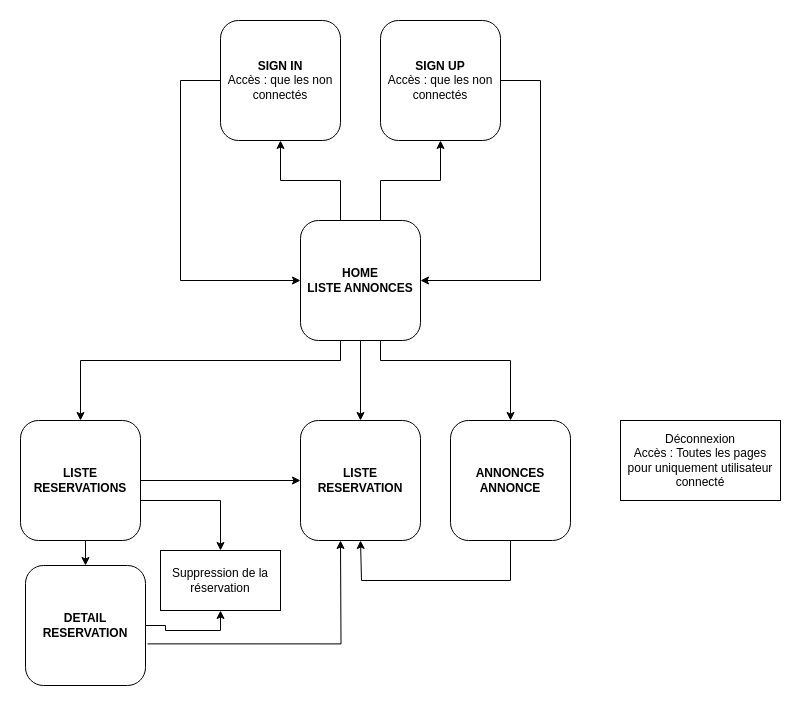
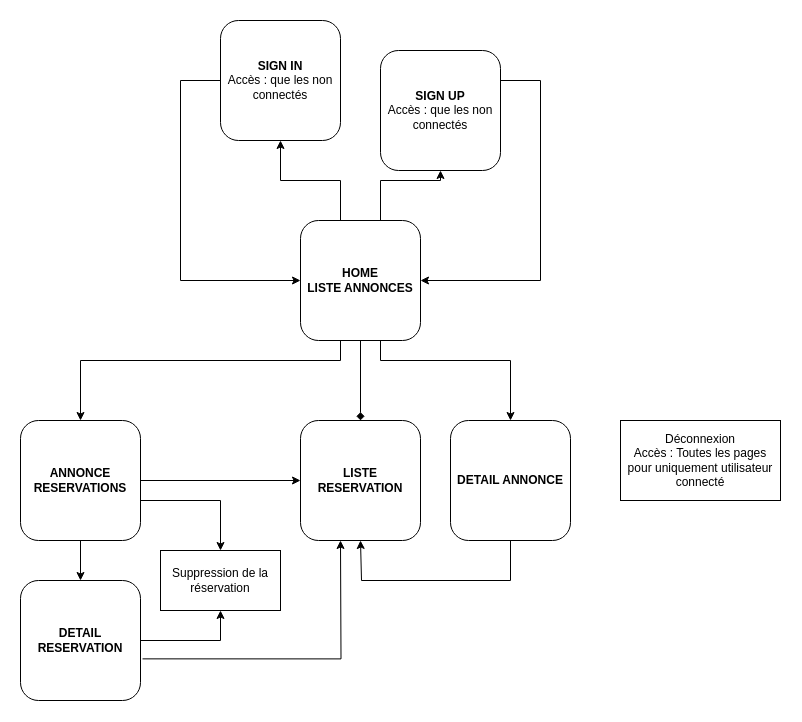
node "SIGN UP Accès : que les non connectés": moved (441, 81) -> (441, 111)
edge "HOME LISTE ANNONCES" -> "LISTE RESERVATION": arrowhead classic -> diamond
node "LISTE RESERVATIONS": label "LISTE RESERVATIONS" -> "ANNONCE RESERVATIONS"
node "ANNONCES ANNONCE": label "ANNONCES ANNONCE" -> "DETAIL ANNONCE"
node "DETAIL RESERVATION": moved (86, 626) -> (81, 641)
